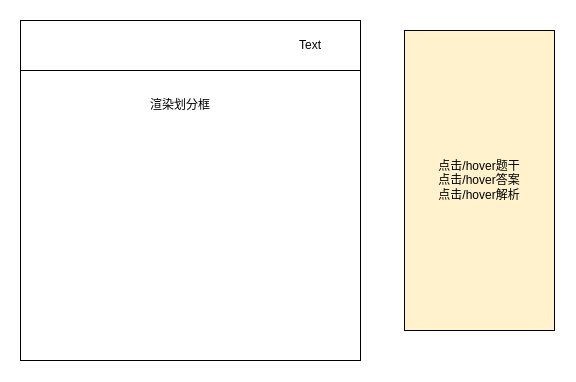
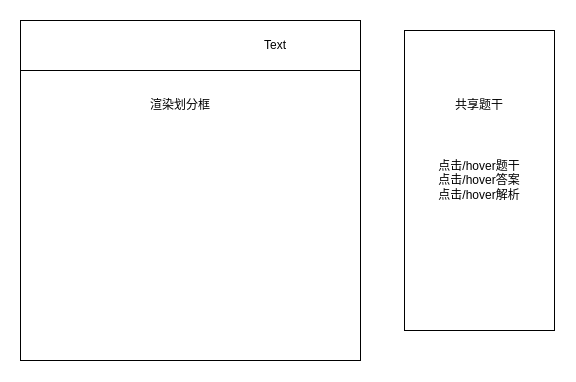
node "Text": moved (311, 46) -> (276, 46)
node "共享题干": added
node "点击/hover题干 点击/hover答案 点击/hover解析": fillcolor #fff2cc -> #ffffff
